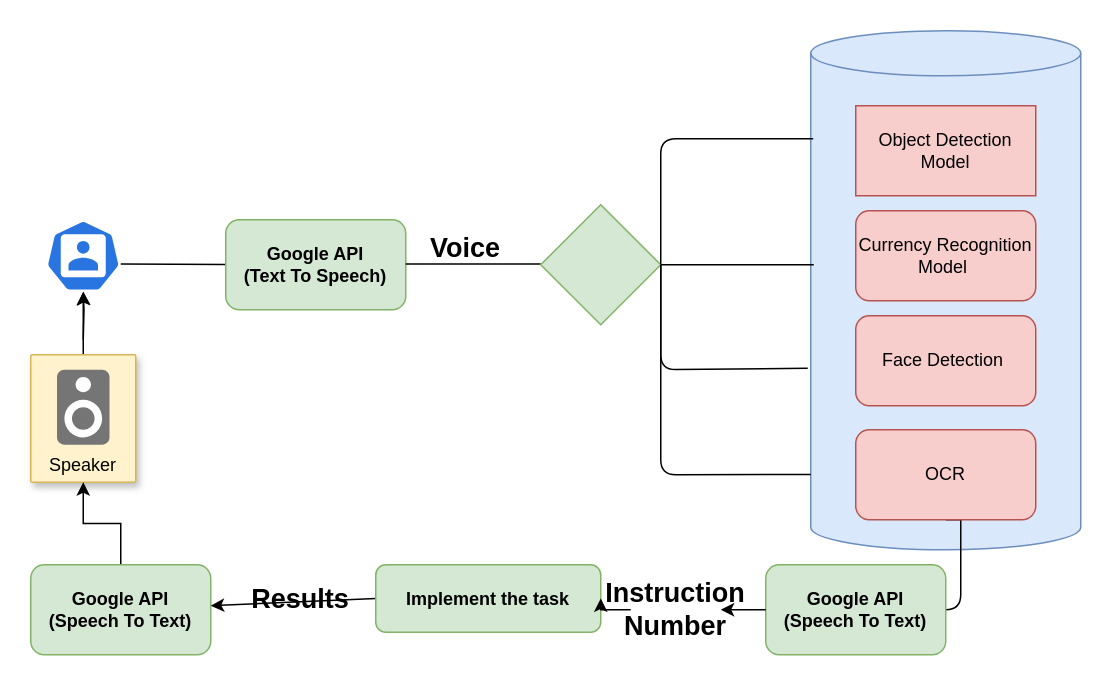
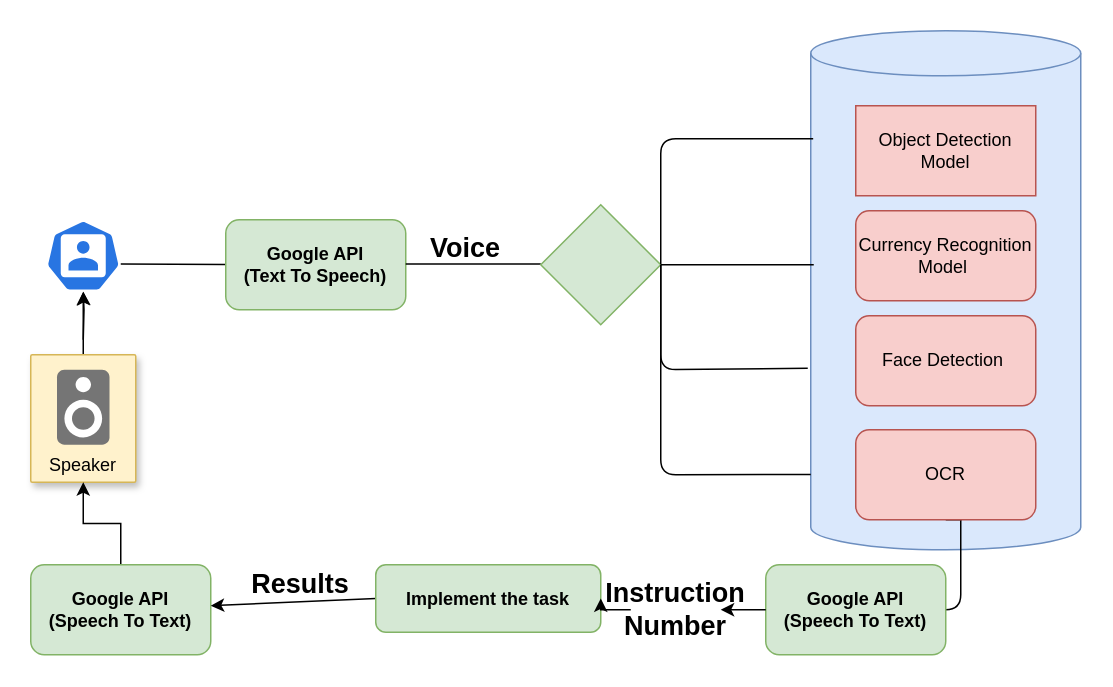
node "Results": moved (301, 599) -> (301, 584)
